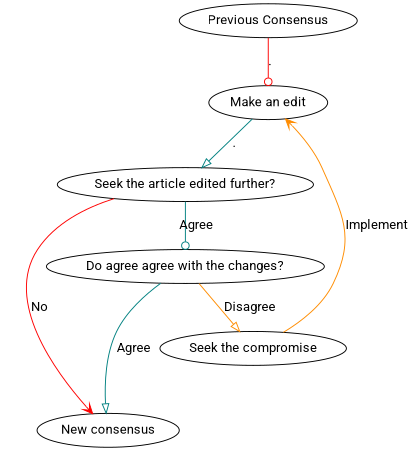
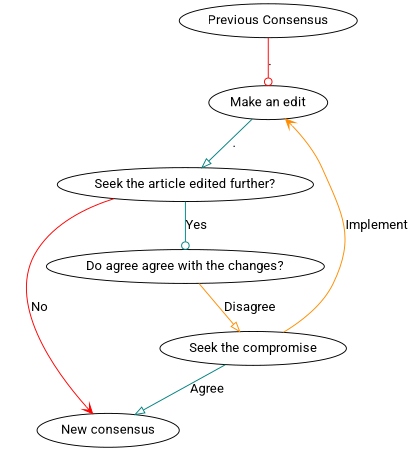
edge "Seek the article edited further?" -> "Do agree agree with the changes?": label "Agree" -> "Yes"
edge "Do agree agree with the changes?" -> "New consensus": now "Seek the compromise" -> "New consensus"
